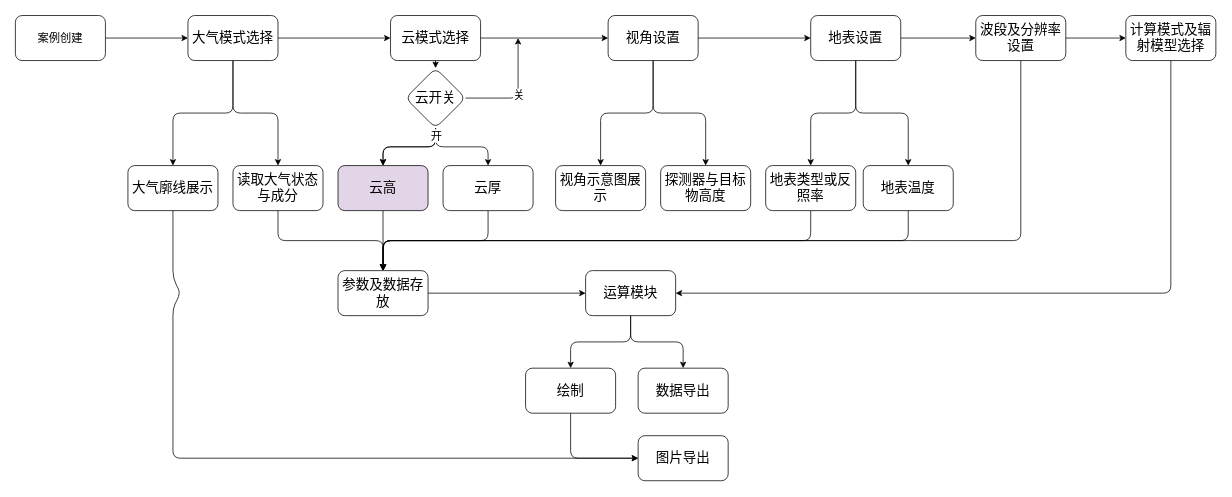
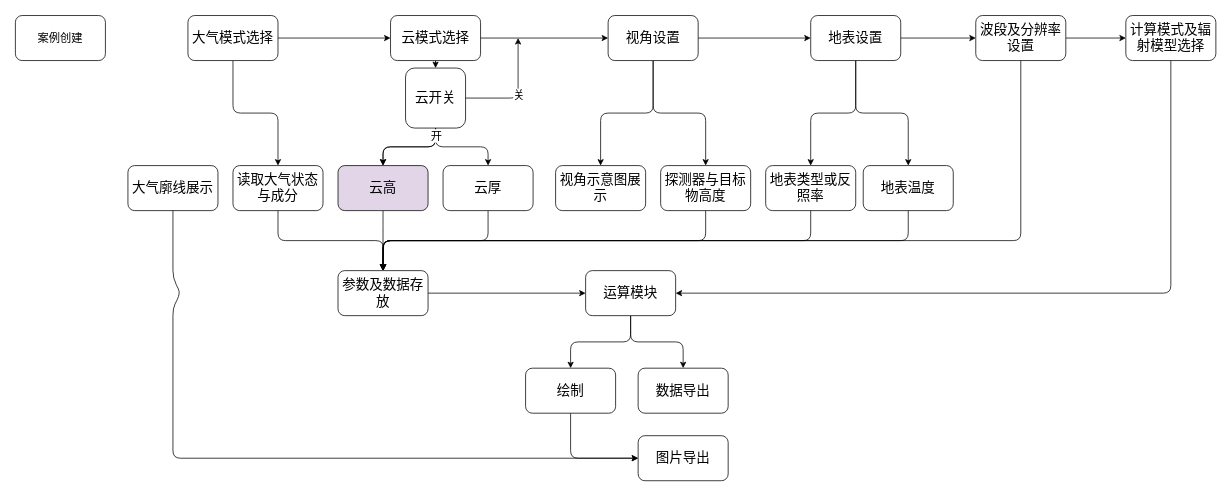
edge "案例创建" -> "大气模式选择": removed
node "云开关": shape diamond -> rounded rectangle
edge "大气模式选择" -> "大气廓线展示": removed
edge "探测器与目标物高度" -> "参数及数据存放": added
